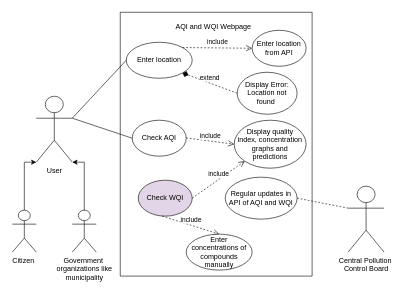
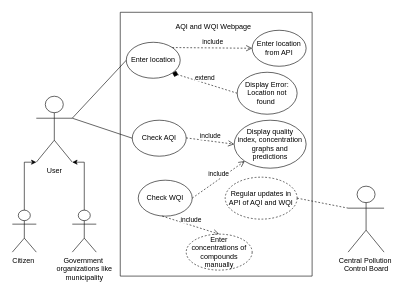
node "Enter location": size 66x36 -> 54x36
node "Check WQI": fillcolor #e1d5e7 -> #ffffff
node "Regular updates in API of AQI and WQI": style solid -> dashed
node "Enter concentrations of compounds manually": style solid -> dashed
